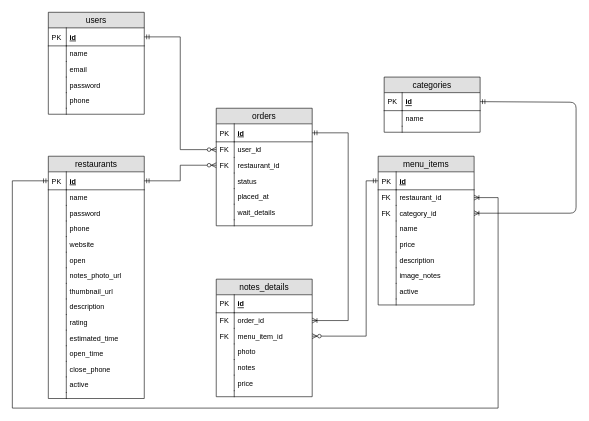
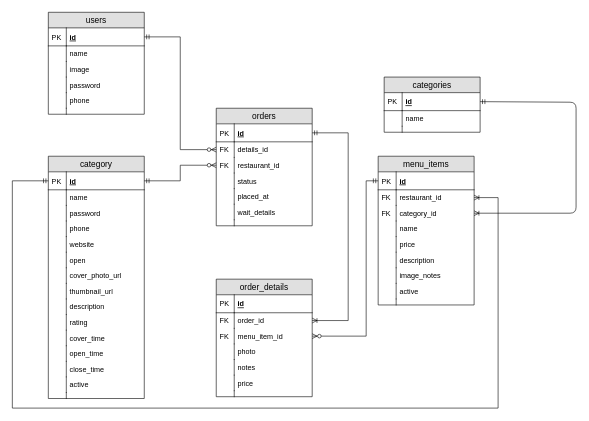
node "email": label "email" -> "image"
node "user_id": label "user_id" -> "details_id"
node "restaurants": label "restaurants" -> "category"
node "notes_photo_url": label "notes_photo_url" -> "cover_photo_url"
node "notes_details": label "notes_details" -> "order_details"
node "estimated_time": label "estimated_time" -> "cover_time"
node "close_phone": label "close_phone" -> "close_time"
